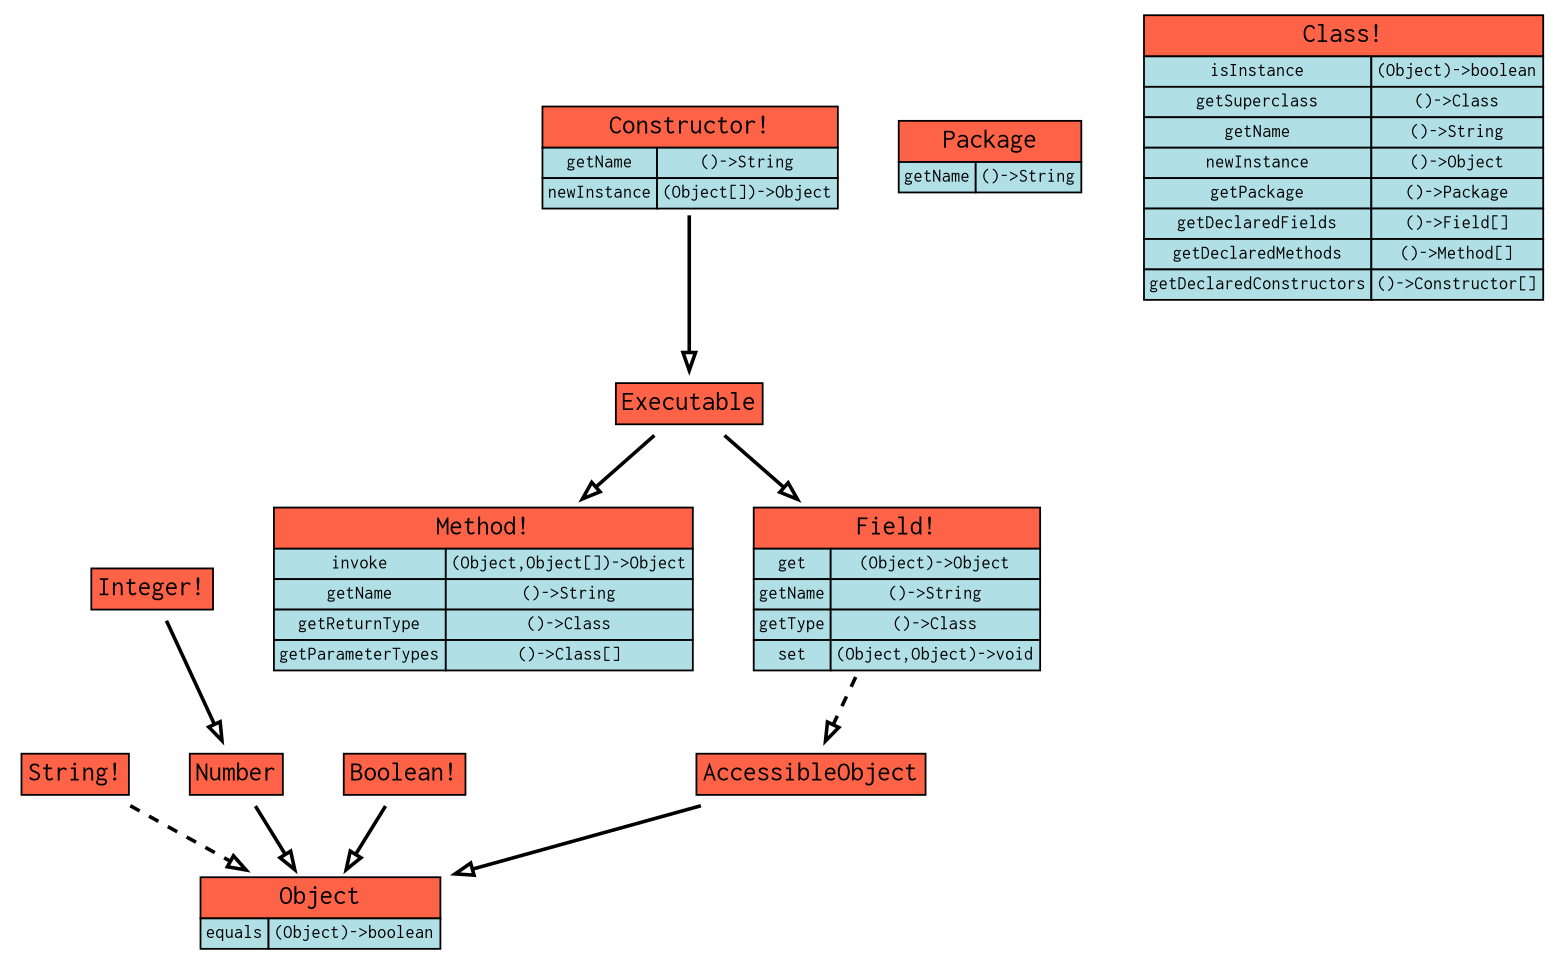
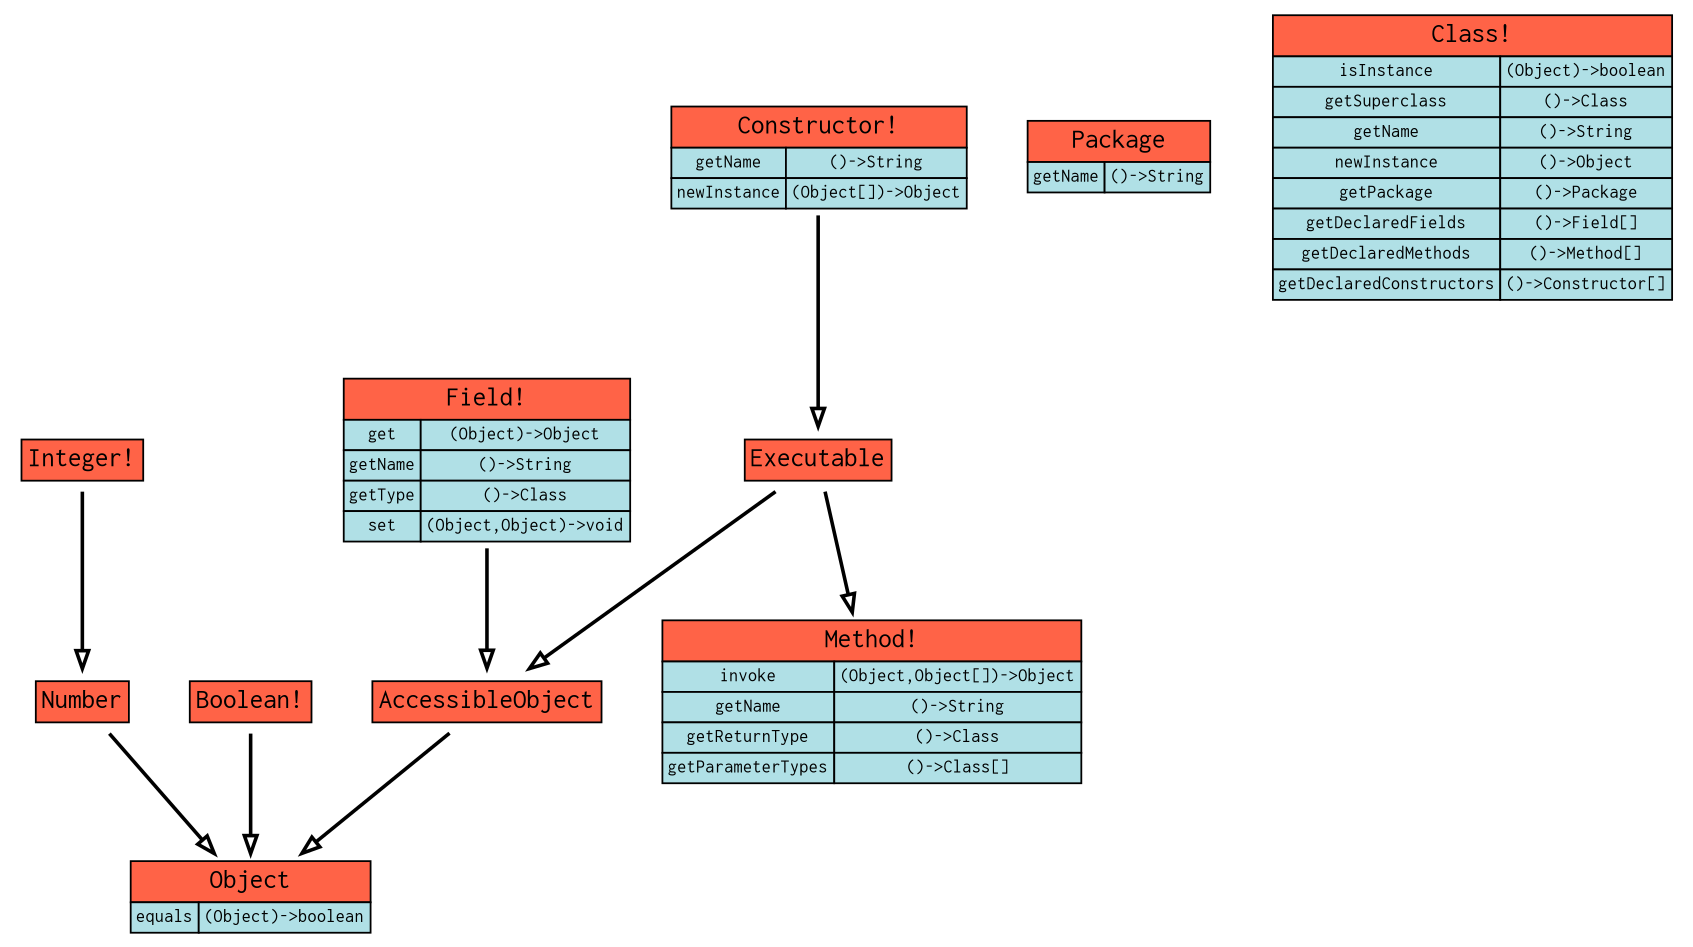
edge "Executable" -> "Field!": now "Executable" -> "AccessibleObject"
edge "Field!" -> "AccessibleObject": style dashed -> solid
node "String!": removed
